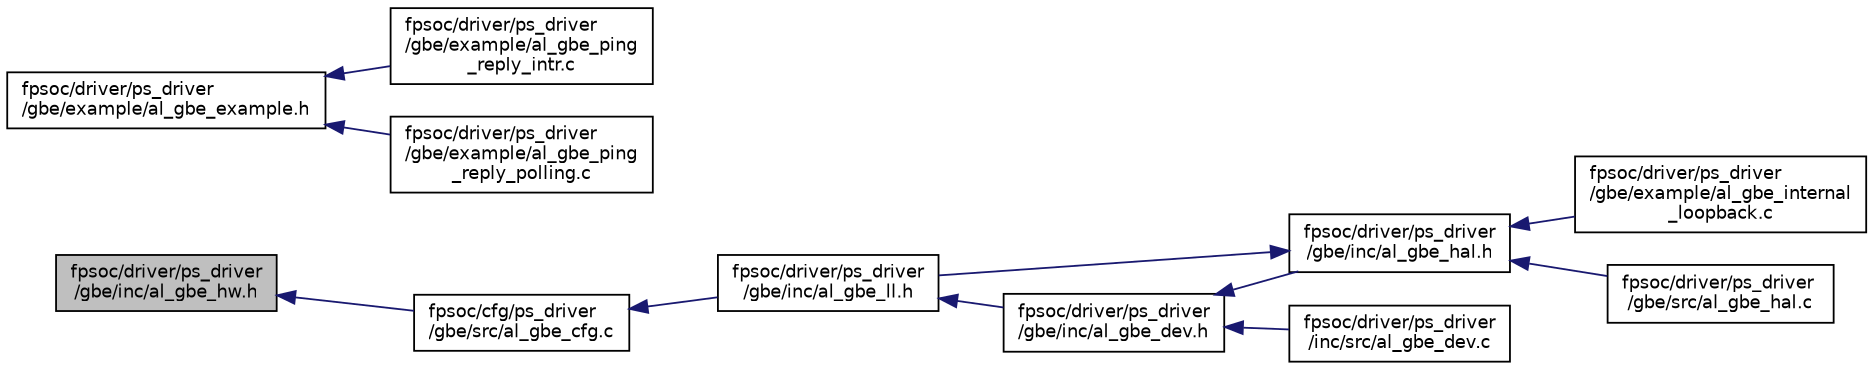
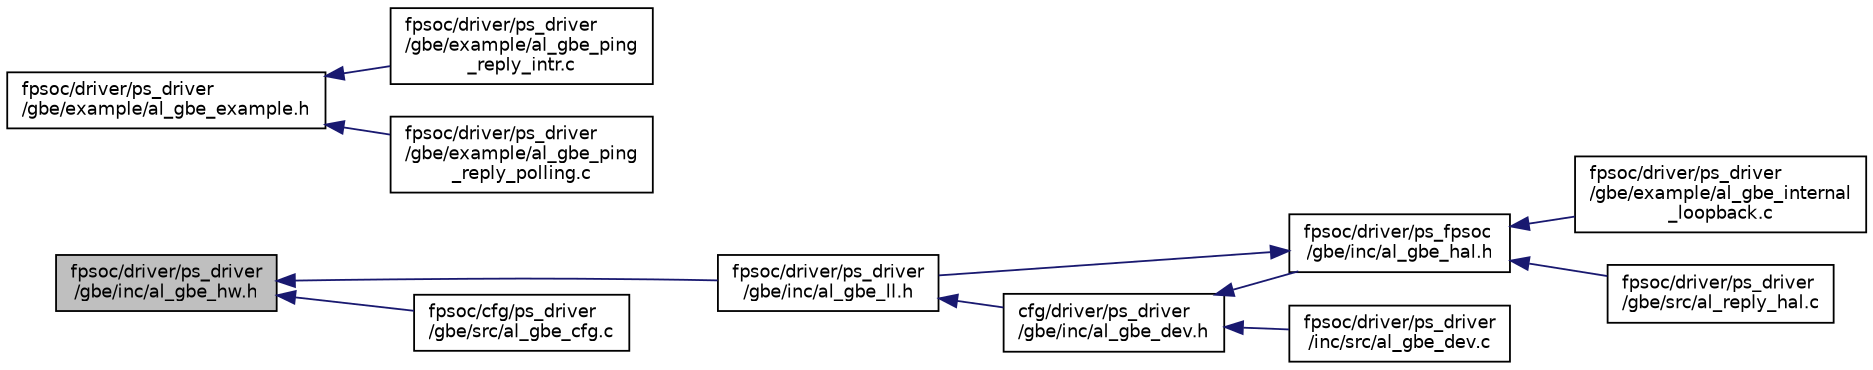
node "fpsoc/driver/ps_driver /gbe/inc/al_gbe_hal.h": label "fpsoc/driver/ps_driver /gbe/inc/al_gbe_hal.h" -> "fpsoc/driver/ps_fpsoc /gbe/inc/al_gbe_hal.h"
node "fpsoc/driver/ps_driver /gbe/src/al_gbe_hal.c": label "fpsoc/driver/ps_driver /gbe/src/al_gbe_hal.c" -> "fpsoc/driver/ps_driver /gbe/src/al_reply_hal.c"
edge "fpsoc/driver/ps_driver /gbe/inc/al_gbe_ll.h" -> "fpsoc/cfg/ps_driver /gbe/src/al_gbe_cfg.c": now "fpsoc/driver/ps_driver /gbe/inc/al_gbe_ll.h" -> "fpsoc/driver/ps_driver /gbe/inc/al_gbe_hw.h"
node "fpsoc/driver/ps_driver /gbe/inc/al_gbe_dev.h": label "fpsoc/driver/ps_driver /gbe/inc/al_gbe_dev.h" -> "cfg/driver/ps_driver /gbe/inc/al_gbe_dev.h"
